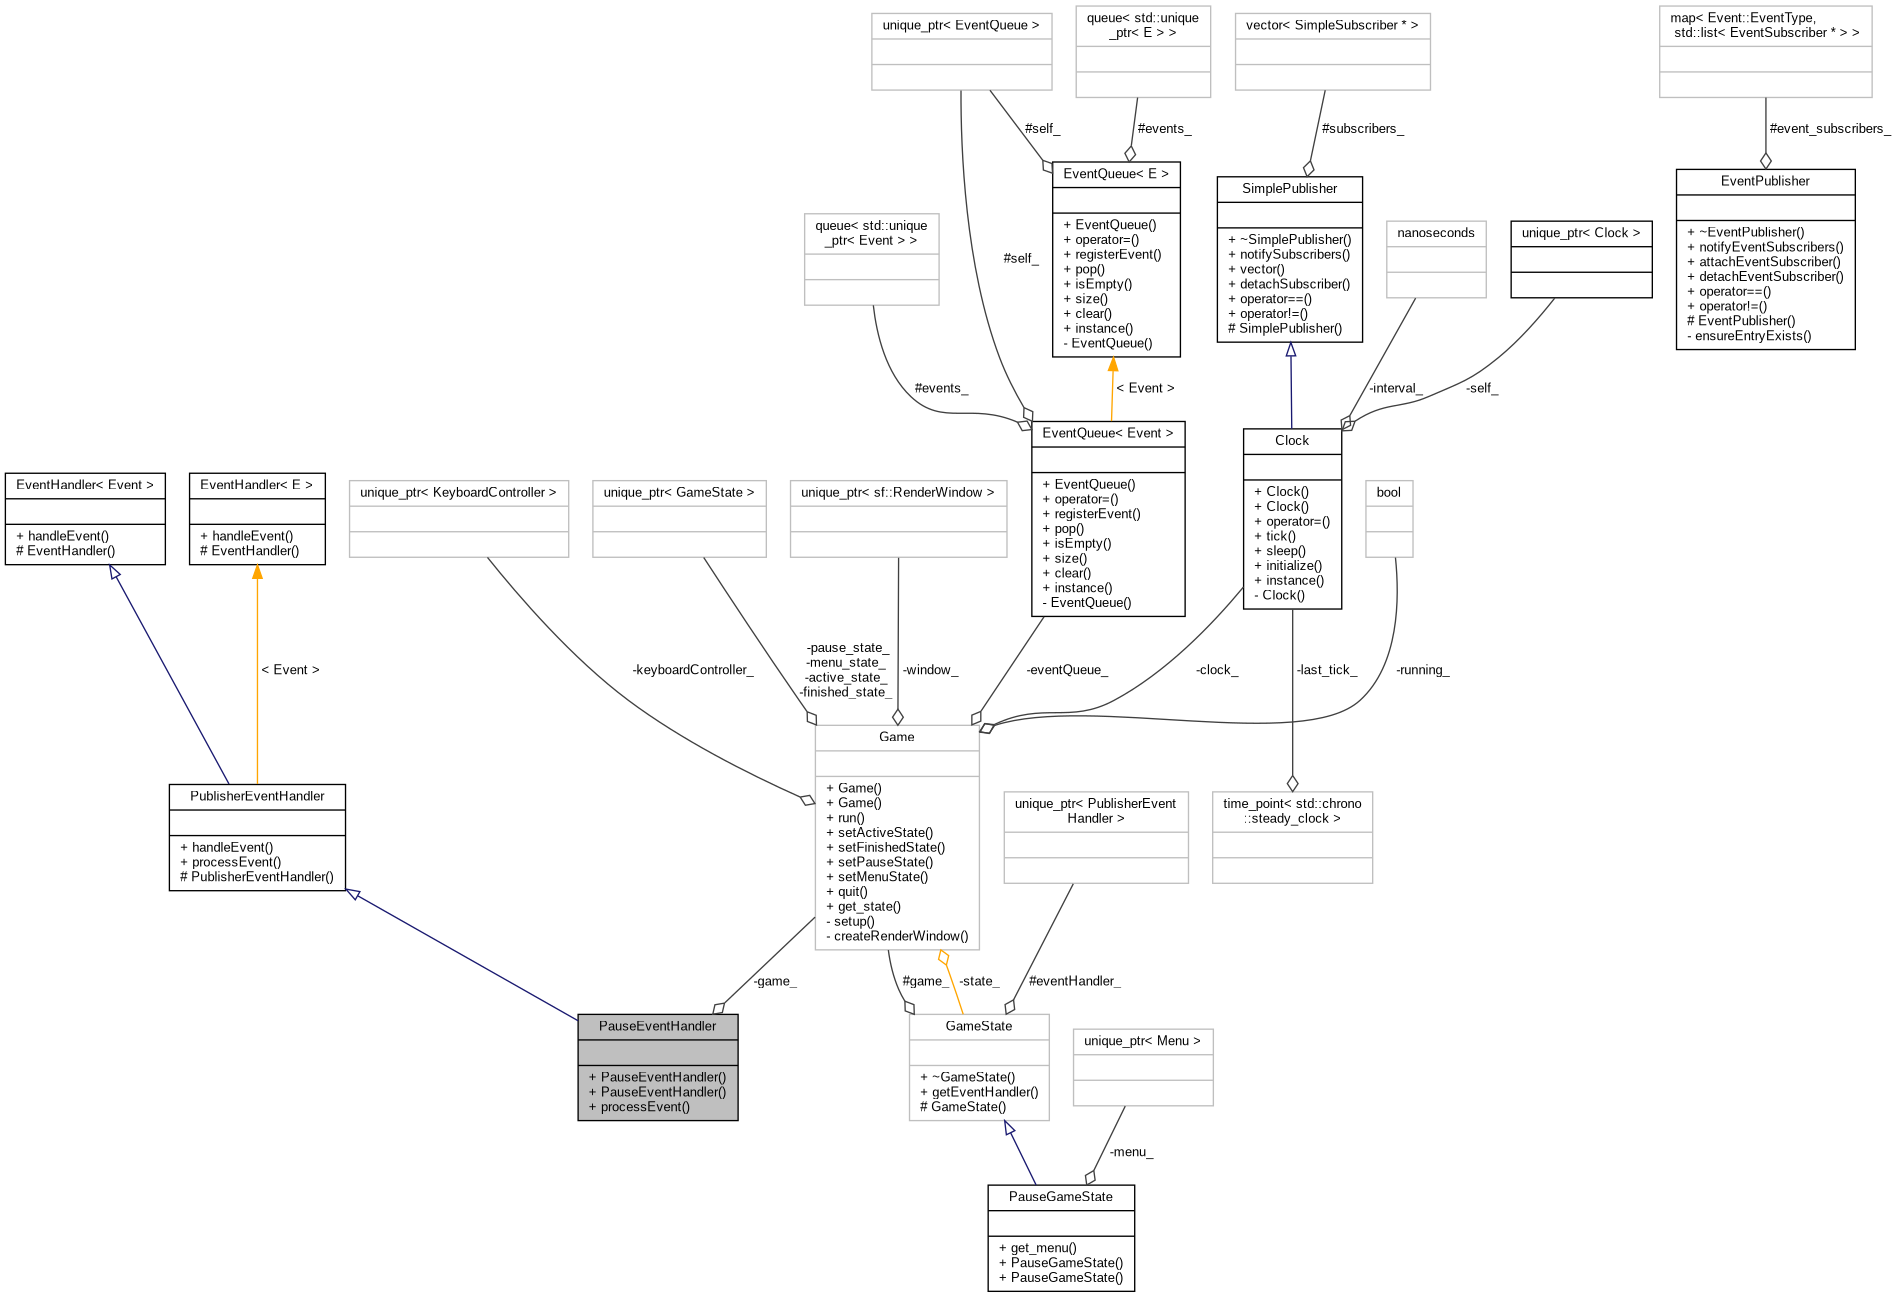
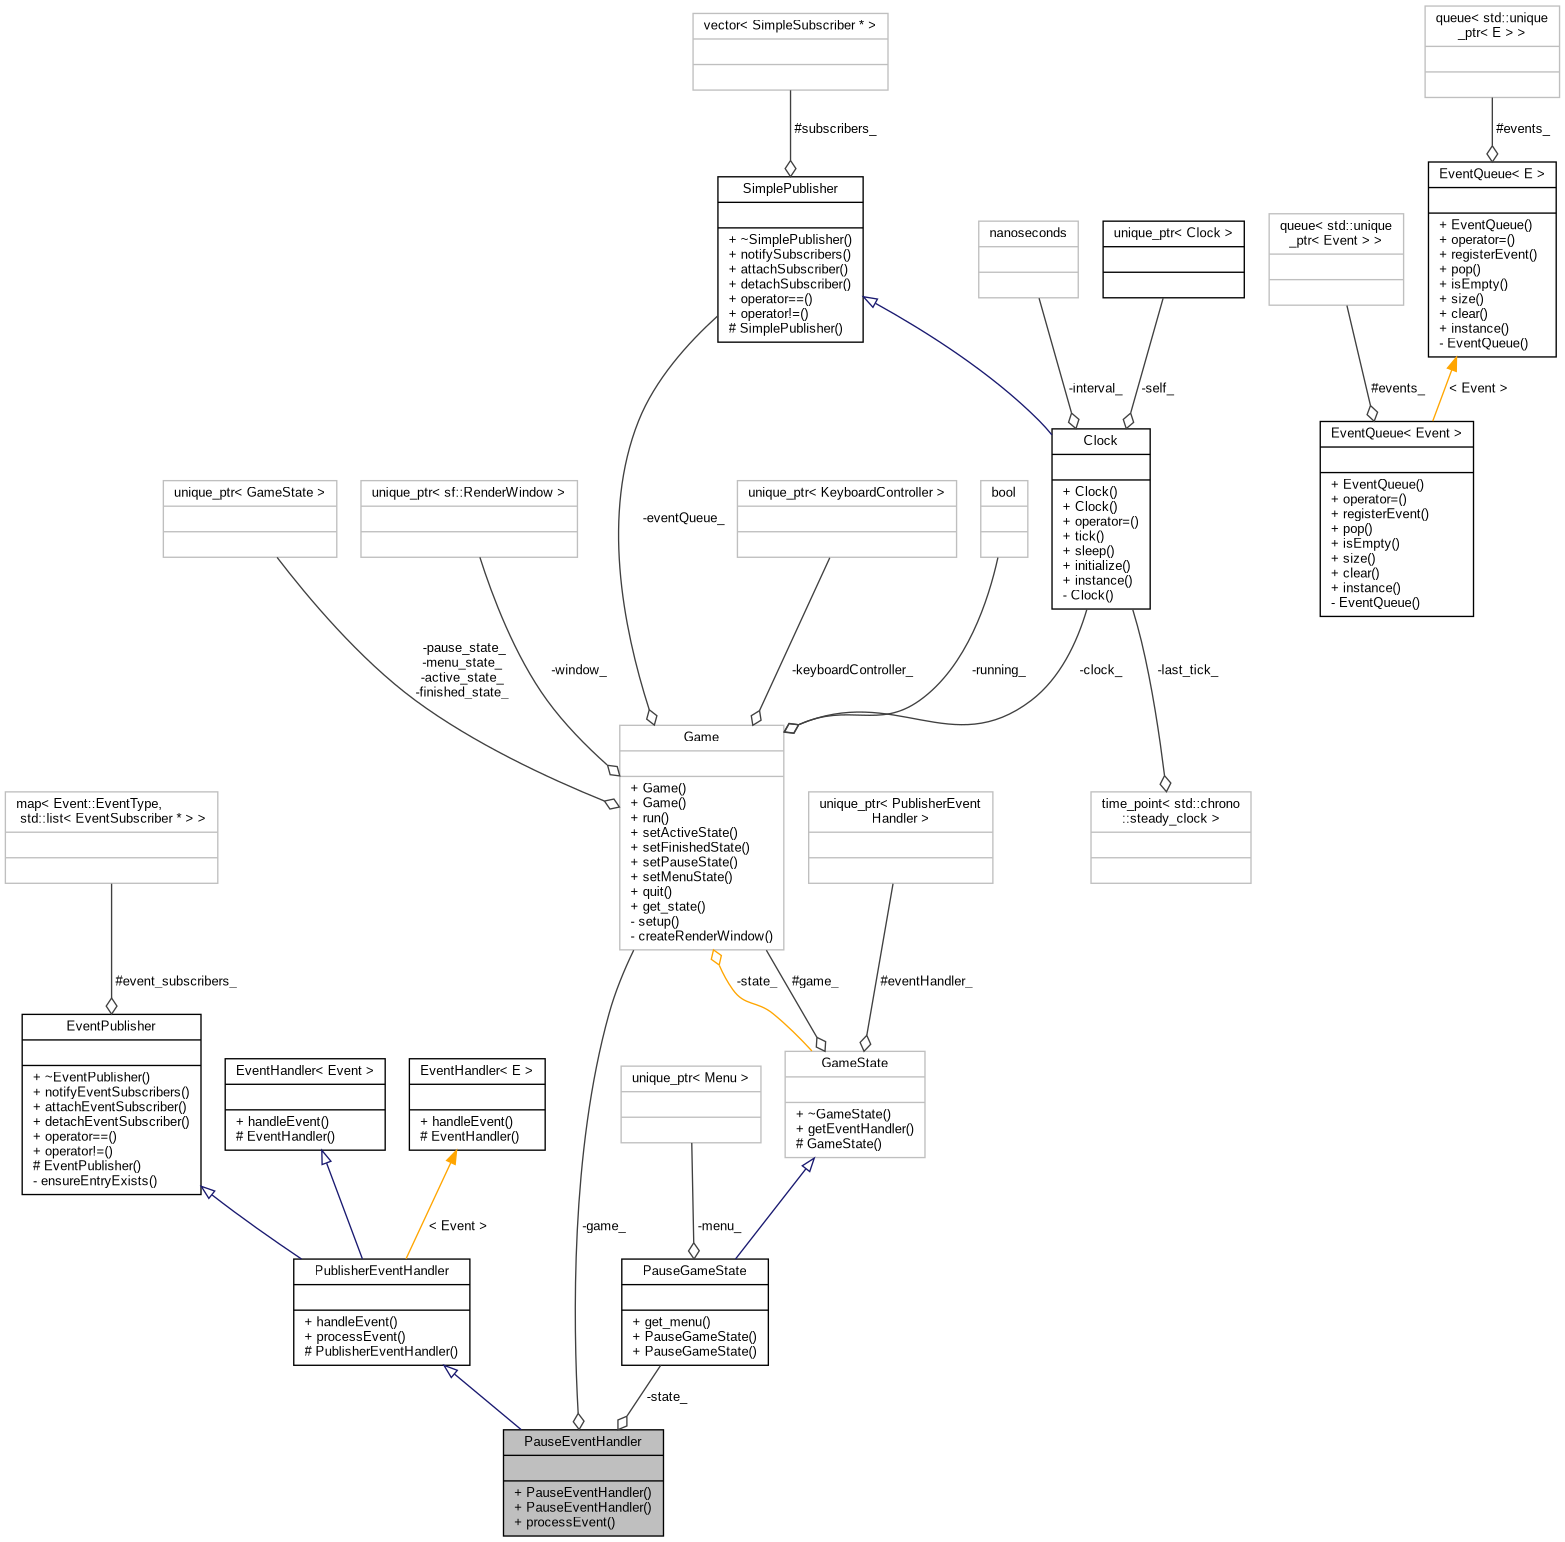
node "unique_ptr< EventQueue >": removed
node "SimplePublisher": text "+ vector()" -> "+ attachSubscriber()"
edge "EventQueue< Event >" -> "Game": now "SimplePublisher" -> "Game"
edge "PublisherEventHandler" -> "EventPublisher": added
edge "PauseGameState" -> "PauseEventHandler": added, label "-state_"
